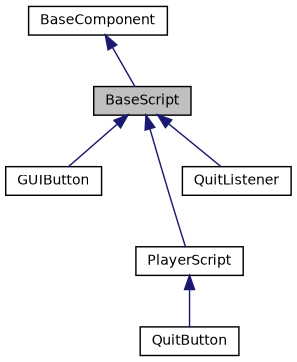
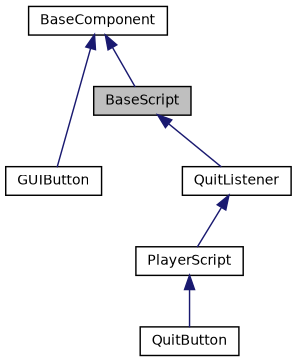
edge "GUIButton" -> "BaseScript": now "GUIButton" -> "BaseComponent"
edge "PlayerScript" -> "BaseScript": now "PlayerScript" -> "QuitListener"
